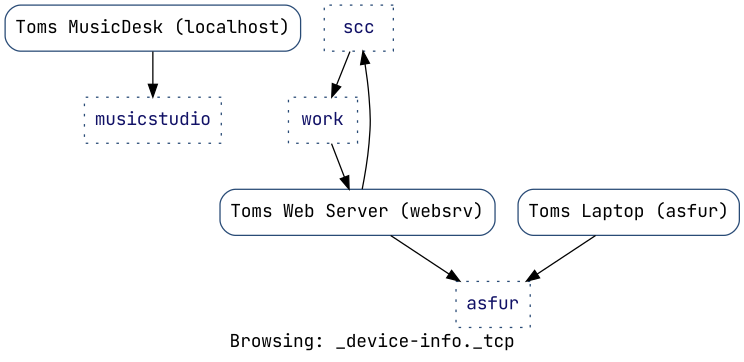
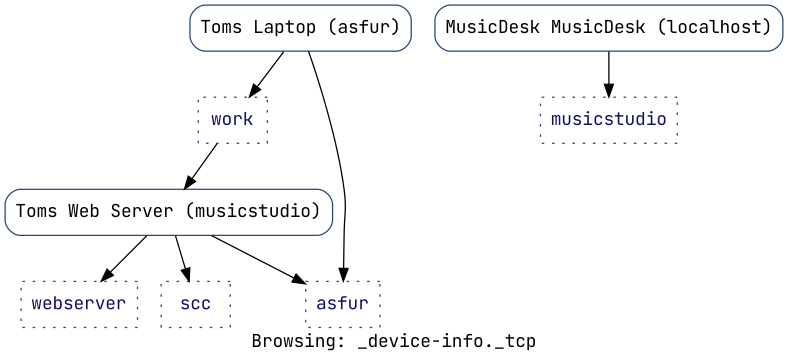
node "Toms MusicDesk (localhost)": label "Toms MusicDesk (localhost)" -> "MusicDesk MusicDesk (localhost)"
edge "scc" -> "work": now "Toms Laptop (asfur)" -> "work"
node "Toms Web Server (websrv)": label "Toms Web Server (websrv)" -> "Toms Web Server (musicstudio)"
node "webserver": added
